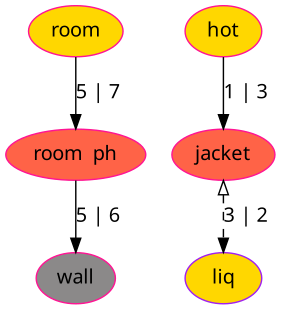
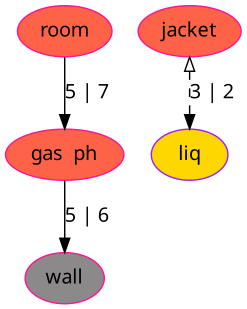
node "room": fillcolor Gold1 -> Tomato
node "hot": removed
node "room  ph": label "room  ph" -> "gas  ph"
